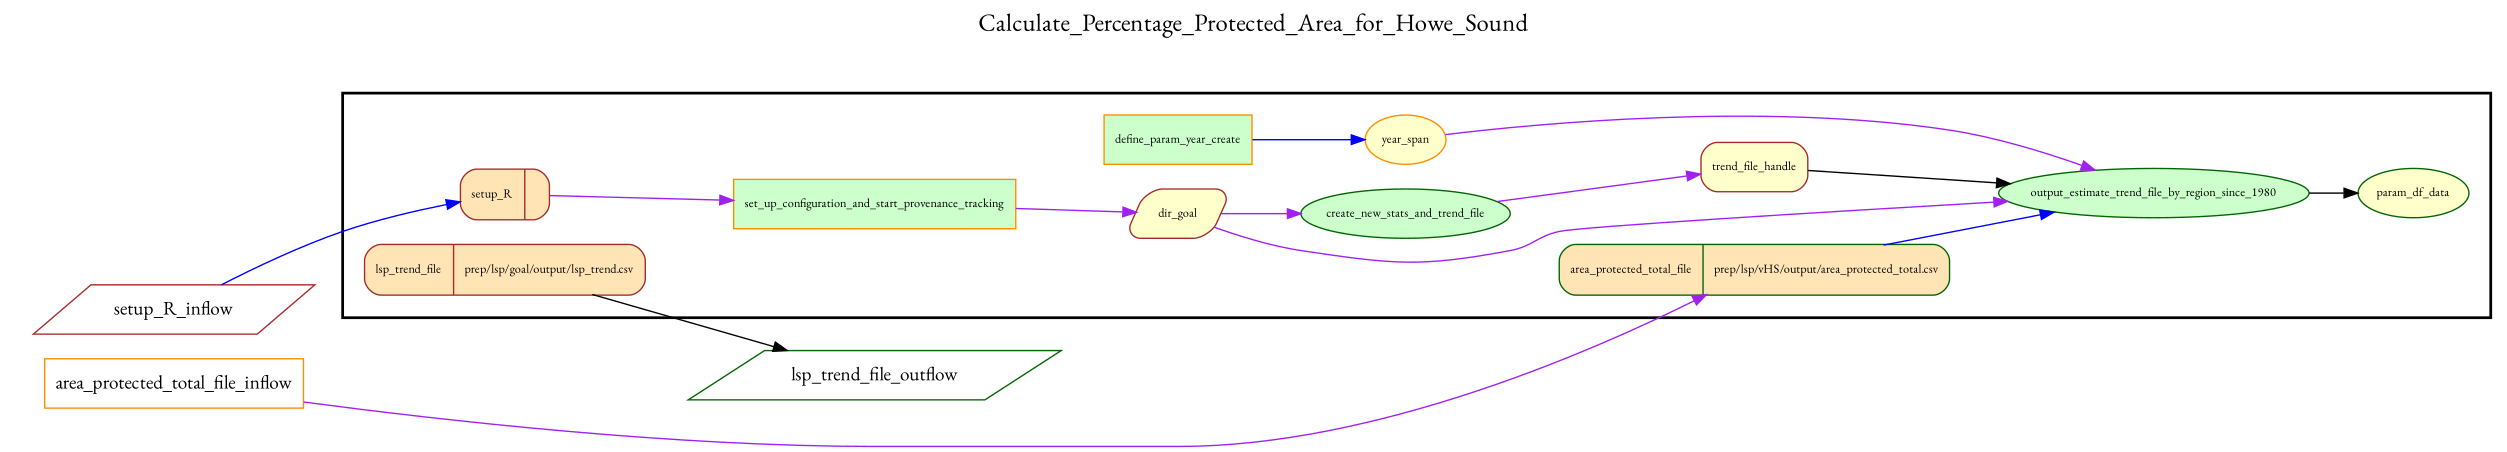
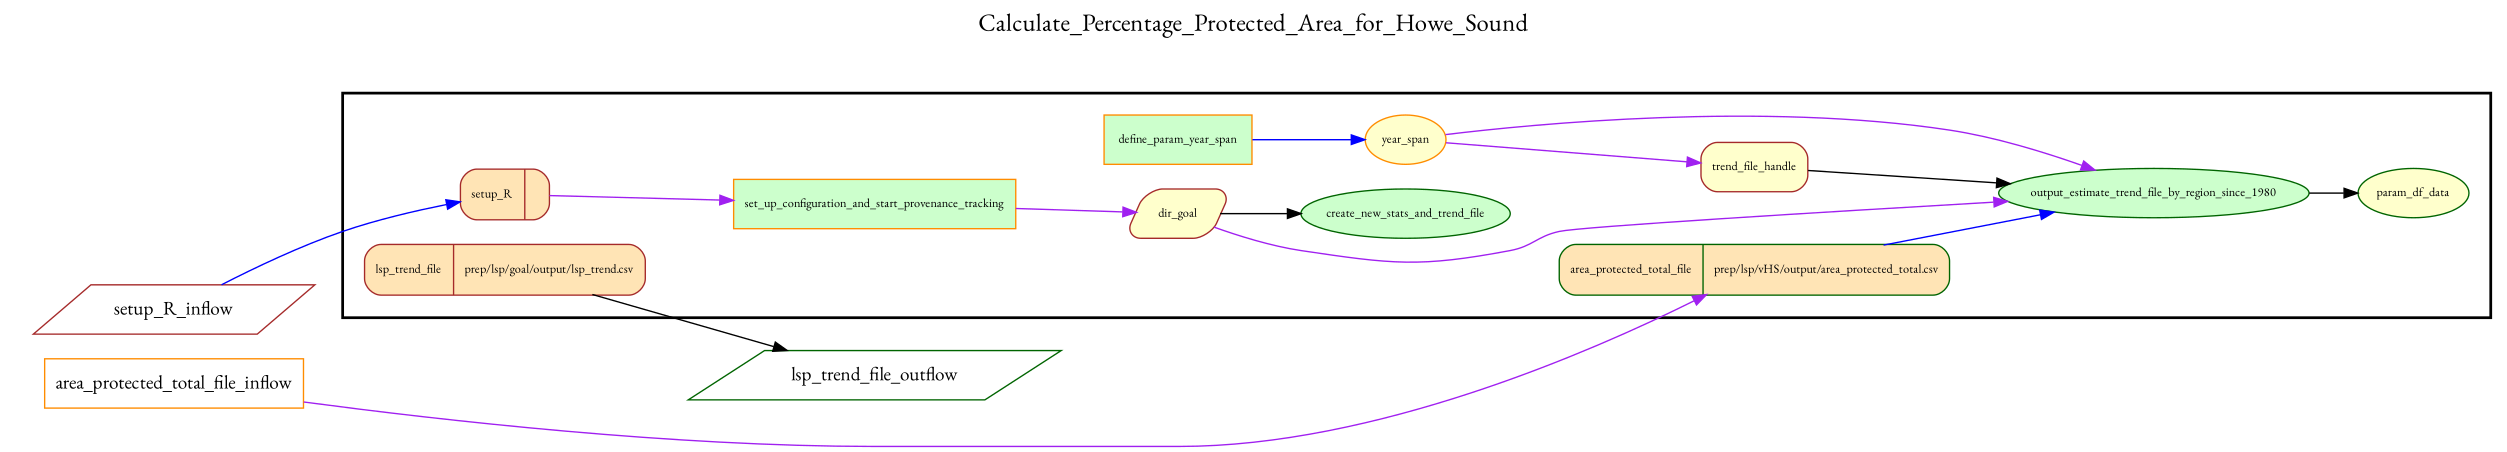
node "define_param_year_create": label "define_param_year_create" -> "define_param_year_span"
edge "create_new_stats_and_trend_file" -> "trend_file_handle": now "year_span" -> "trend_file_handle"
edge "dir_goal" -> "create_new_stats_and_trend_file": color purple -> black
